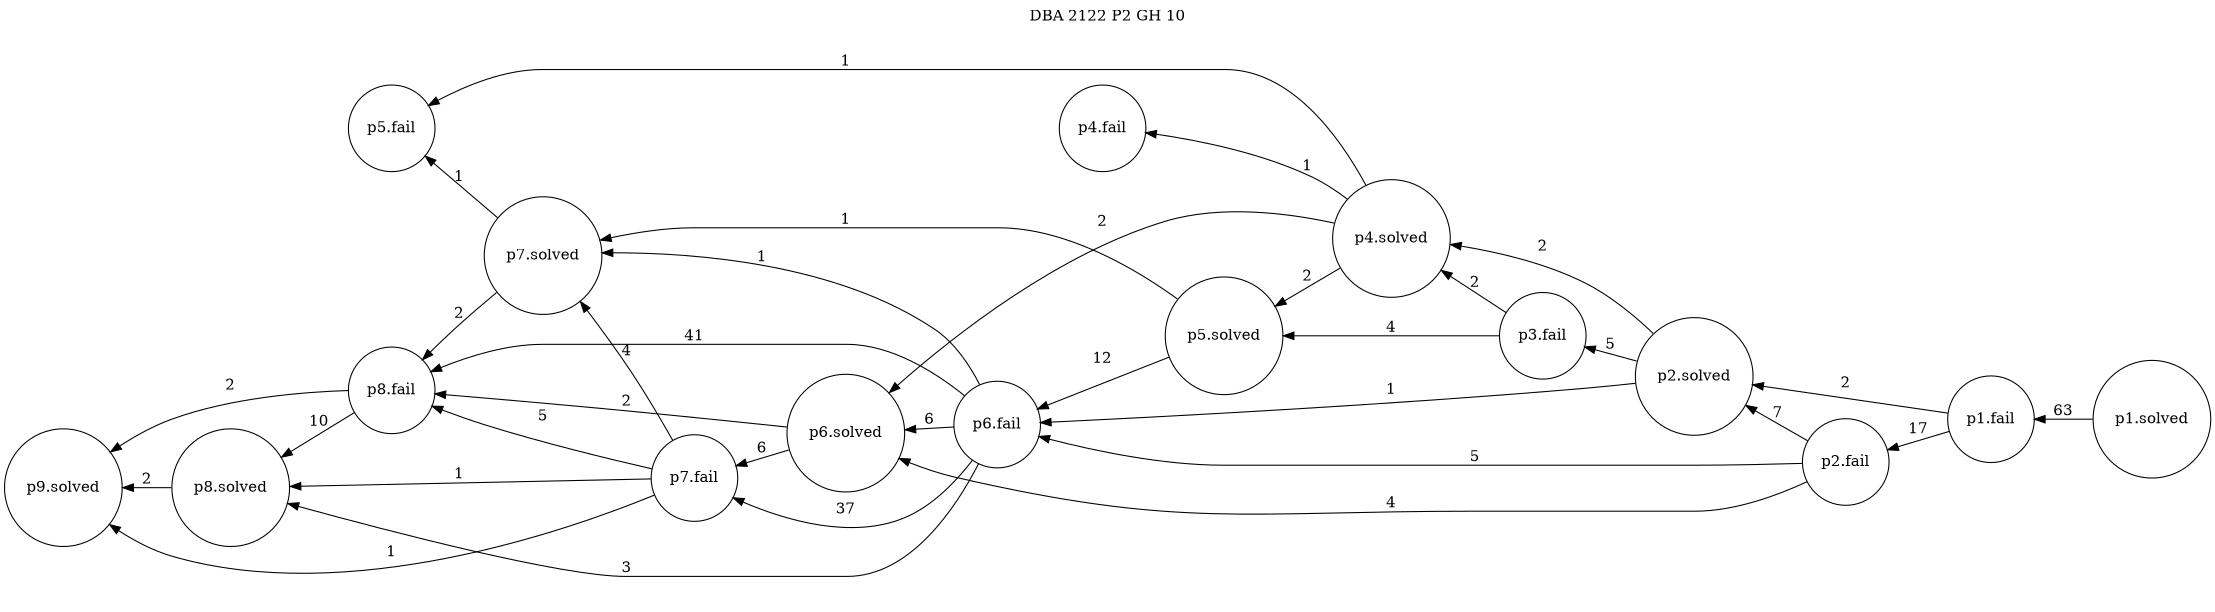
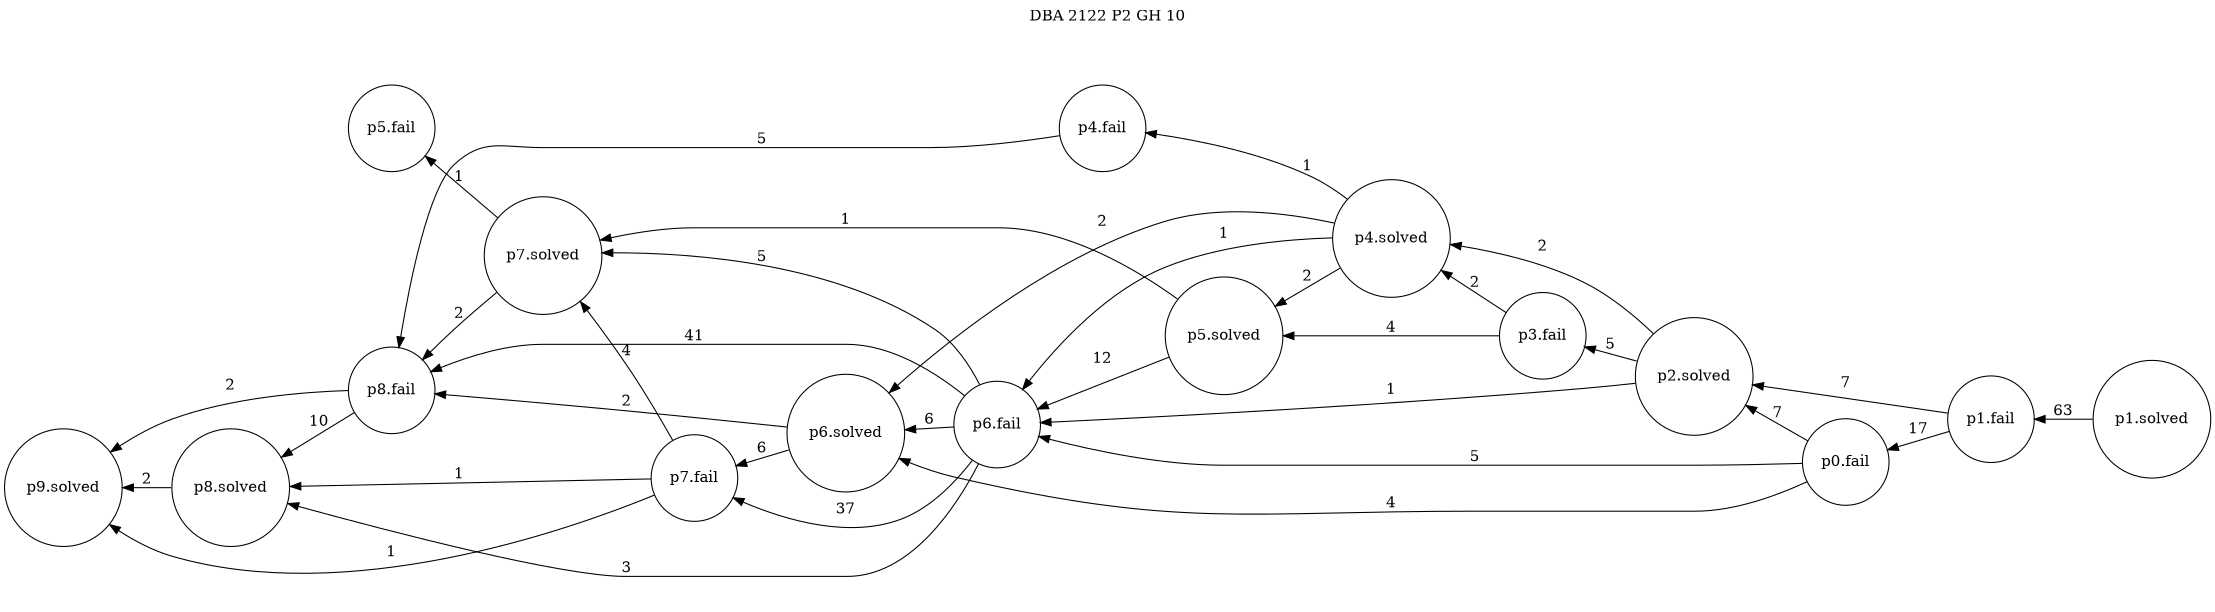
edge "p4.solved" -> "p5.fail": now "p4.solved" -> "p6.fail"
edge "p6.fail" -> "p7.solved": label "1" -> "5"
edge "p1.fail" -> "p2.solved": label "2" -> "7"
edge "p7.fail" -> "p8.fail": now "p4.fail" -> "p8.fail"
node "p2.fail": label "p2.fail" -> "p0.fail"
